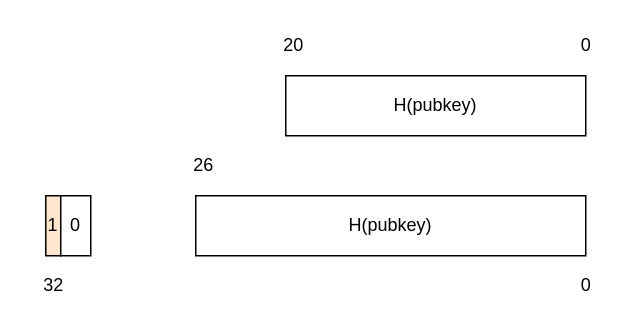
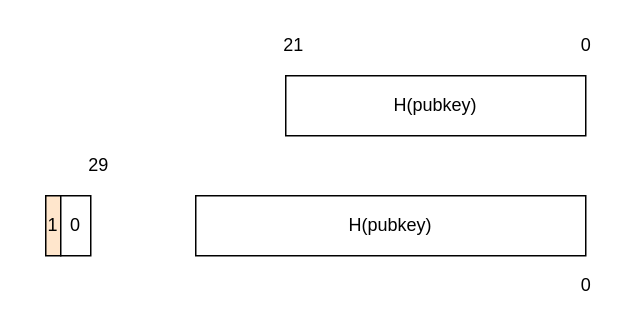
node "20": label "20" -> "21"
node "29": added
node "26": removed
node "32": removed
